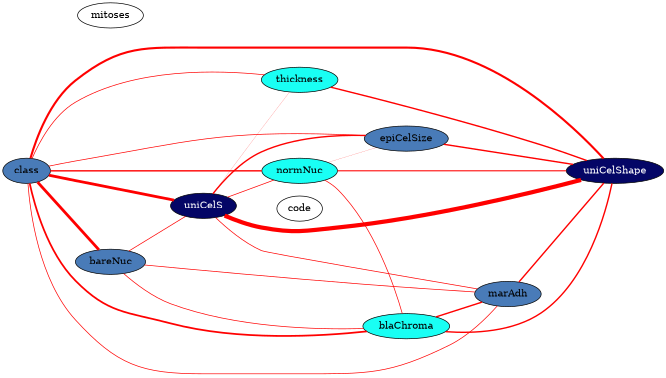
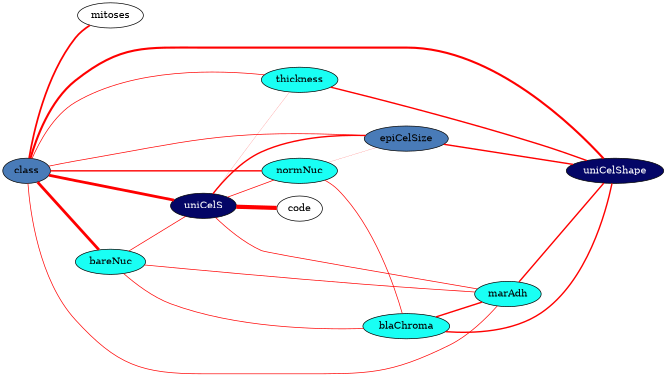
edge "normNuc" -- "uniCelShape": removed
edge "uniCelShape" -- "uniCelS": now "code" -- "uniCelS"
node "bareNuc": fillcolor #497bb8 -> #19fff4
node "marAdh": fillcolor #497bb8 -> #19fff4
edge "class" -- "blaChroma": now "class" -- "mitoses"
